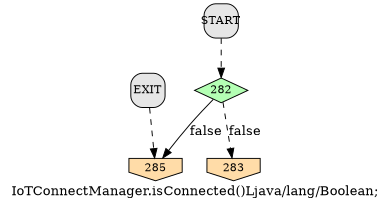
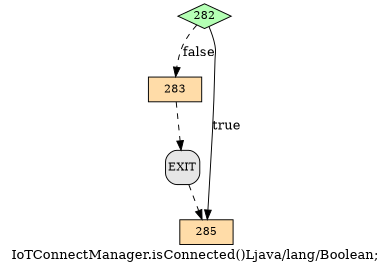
node "START": removed
edge "283" -> "EXIT": added
edge "282" -> "285": label "false" -> "true"
node "285": shape invhouse -> box
node "283": shape invhouse -> box
